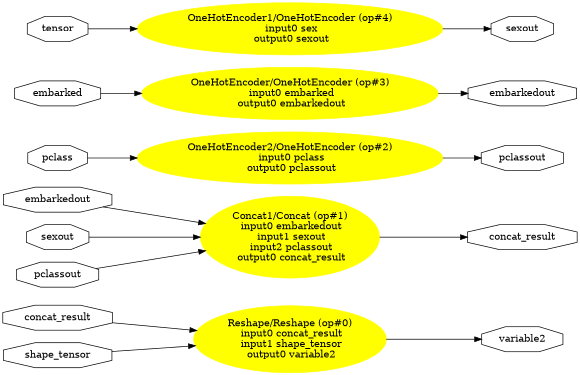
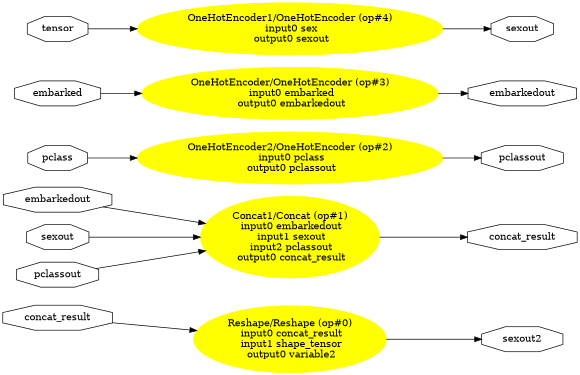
node "variable2": label "variable2" -> "sexout2"
node "shape_tensor": removed
